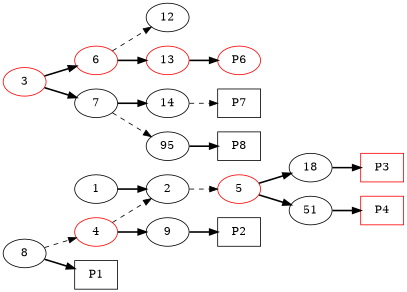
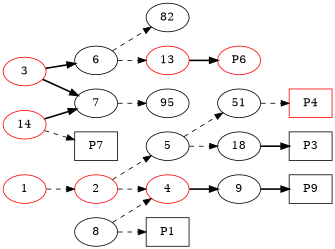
node "12": label "12" -> "82"
node "6": color red -> black
edge "6" -> "13": style bold -> dashed
edge "7" -> "14": reversed
node "14": color black -> red
node "P8": removed
node "P3": color red -> black
edge "5" -> "18": style bold -> dashed
node "1": color black -> red
edge "1" -> "2": style bold -> dashed
node "2": color black -> red
node "5": color red -> black
edge "5" -> "51": style bold -> dashed
edge "51" -> "P4": style bold -> dashed
edge "4" -> "2": reversed
node "P2": label "P2" -> "P9"
edge "8" -> "P1": style bold -> dashed
